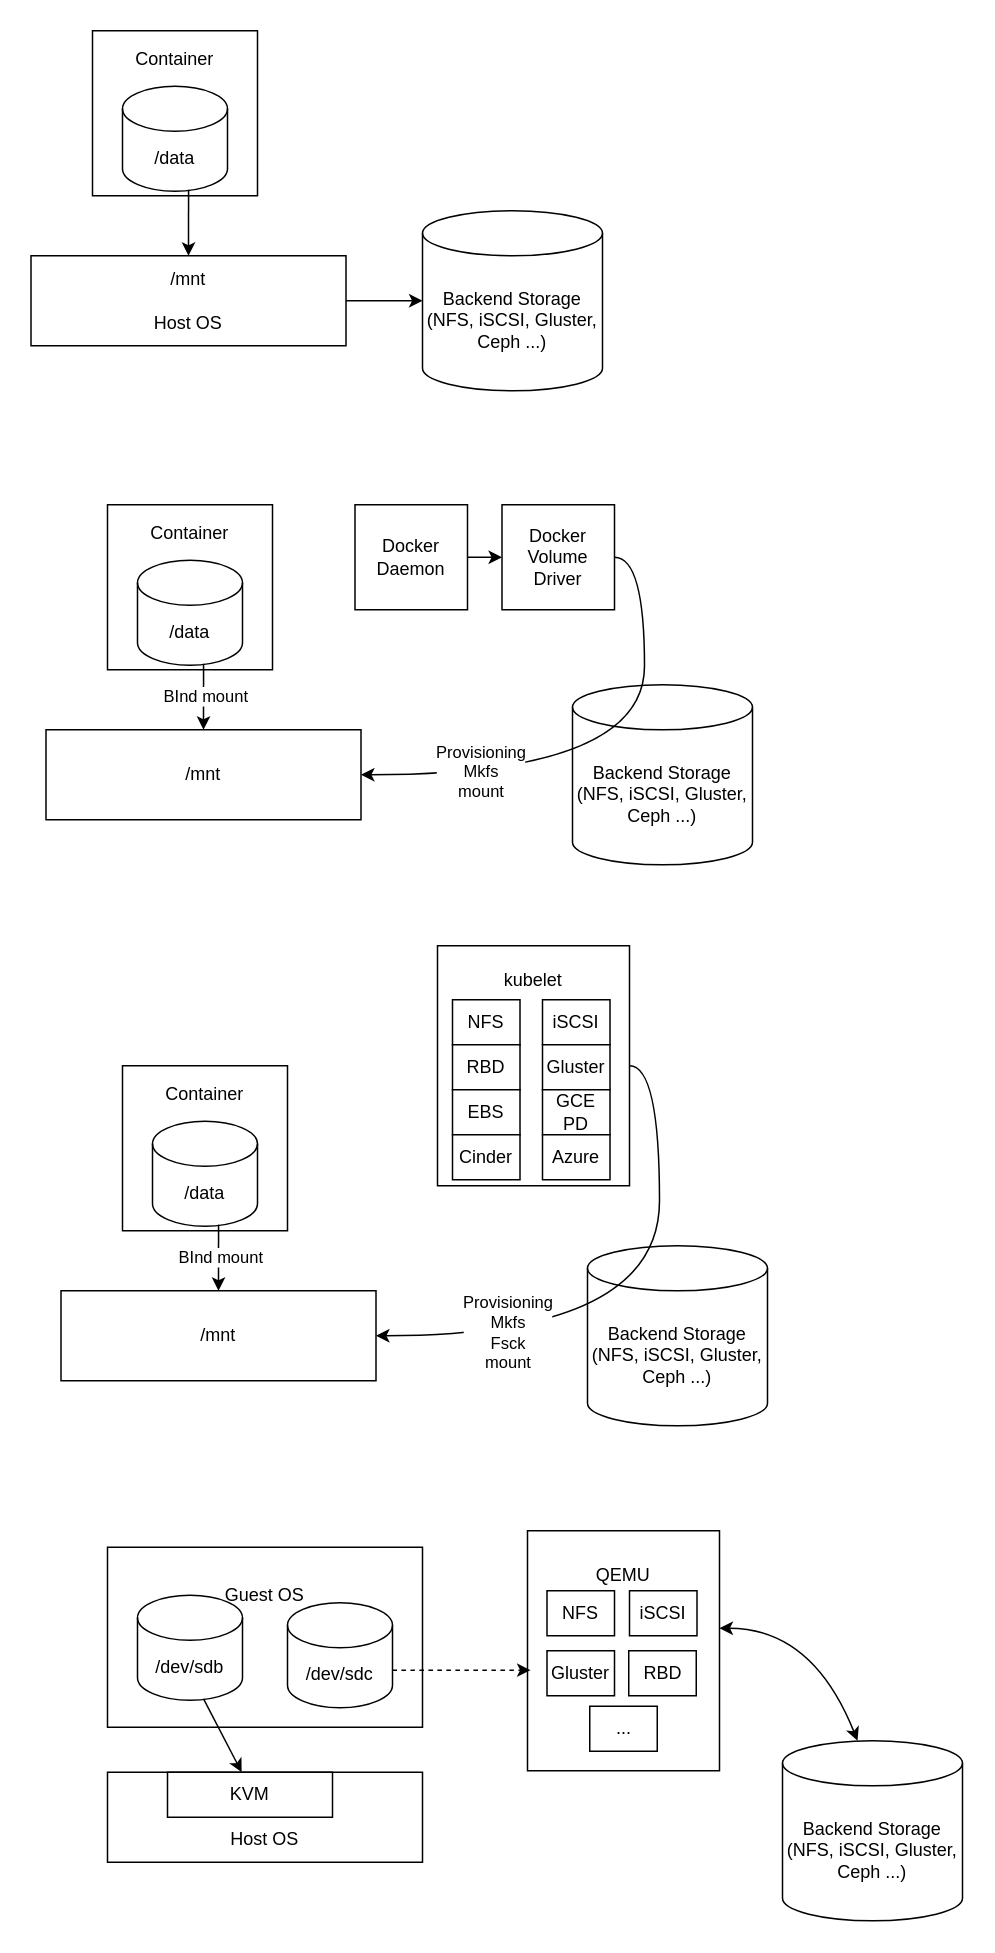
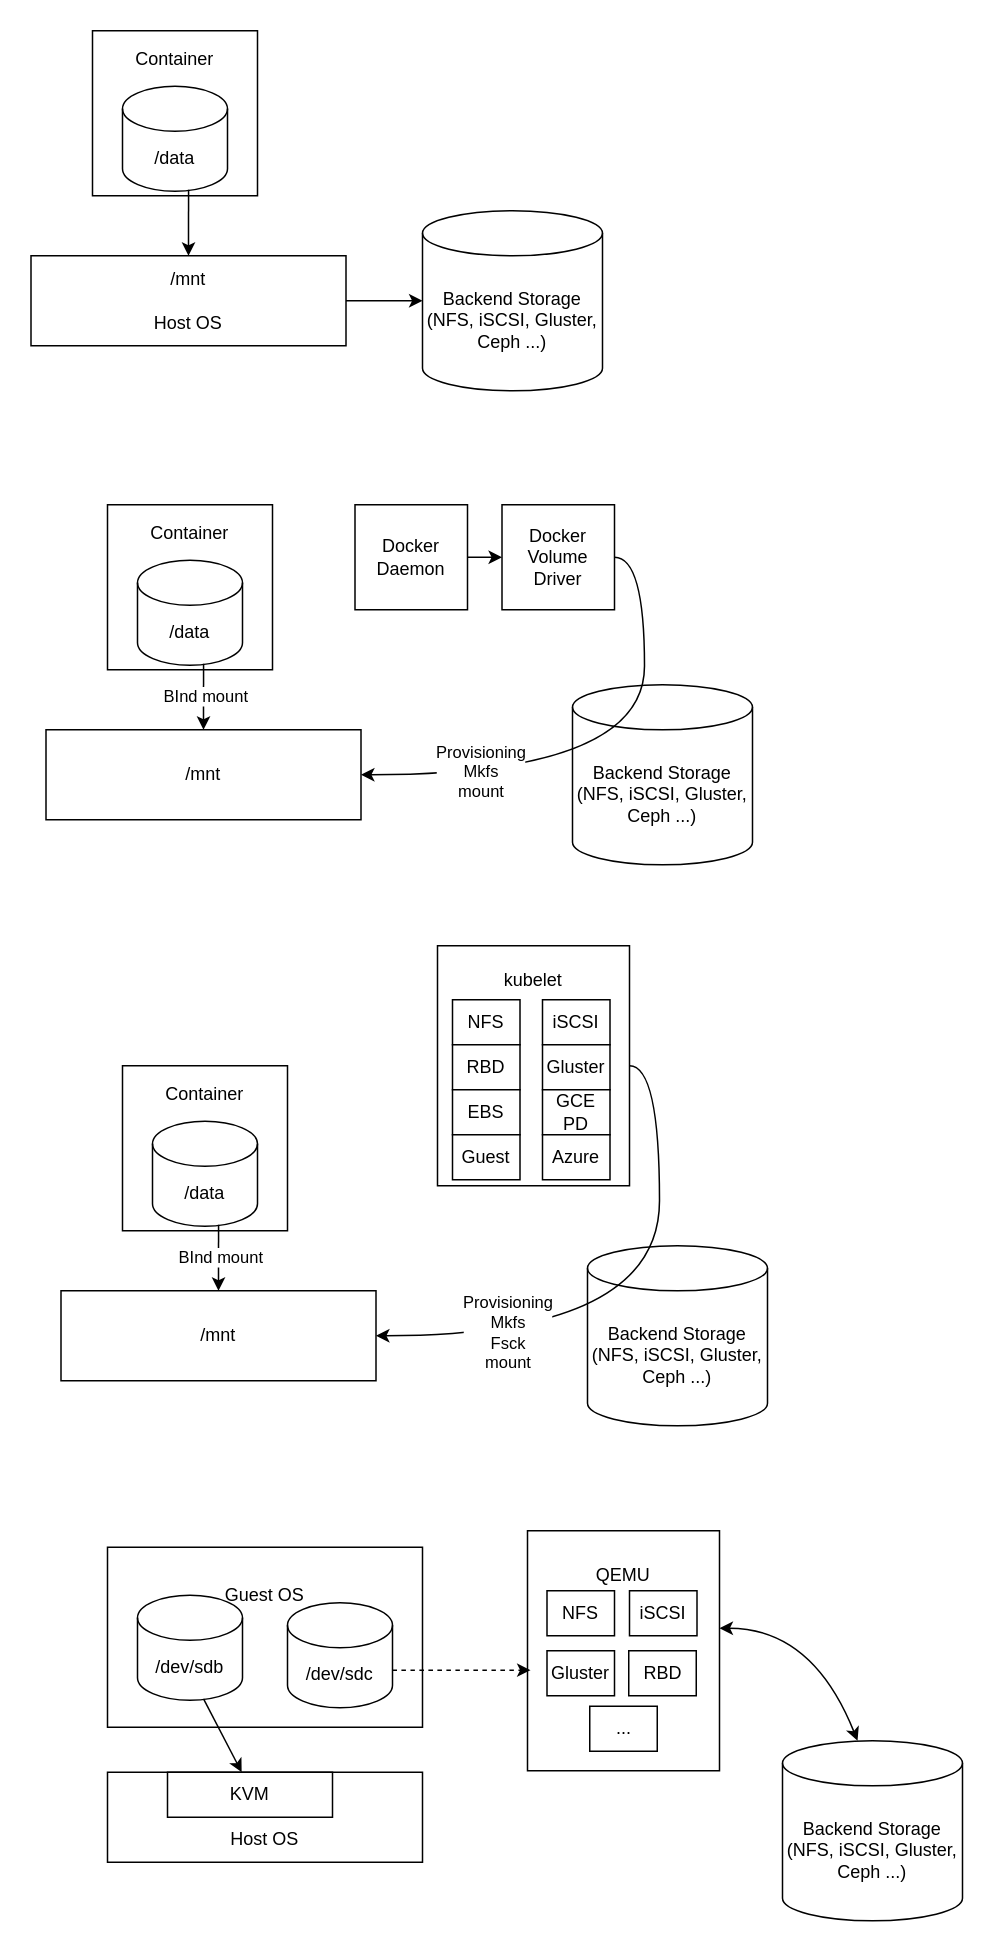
node "Cinder": label "Cinder" -> "Guest"
